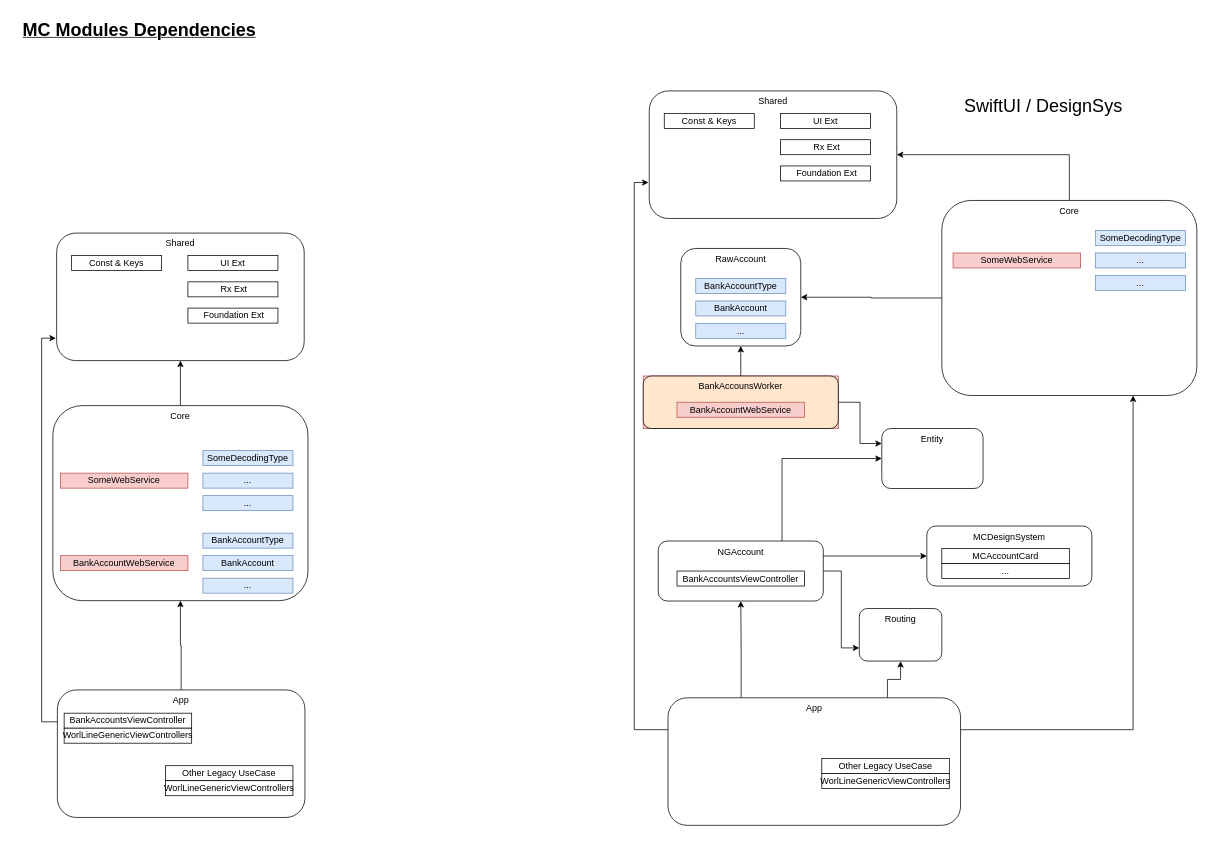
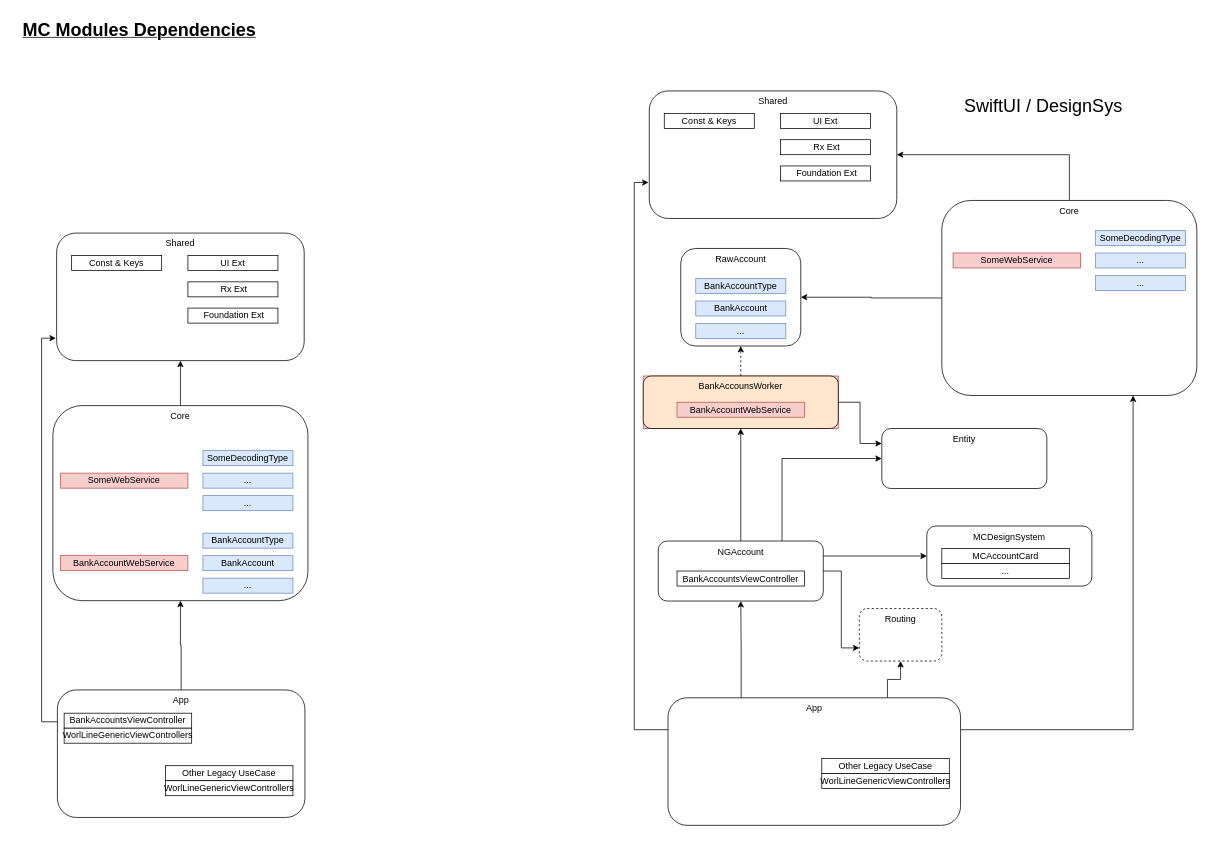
edge "BankAccounsWorker" -> "RawAccount": style solid -> dashed
node "Entity": size 101x60 -> 165x60
edge "NGAccount" -> "BankAccounsWorker": added
node "Routing": style solid -> dashed
